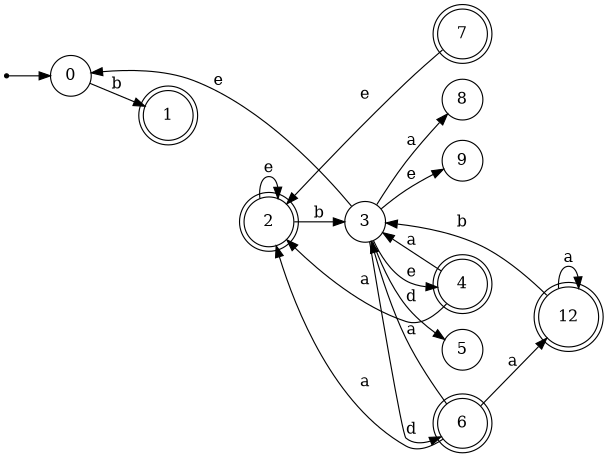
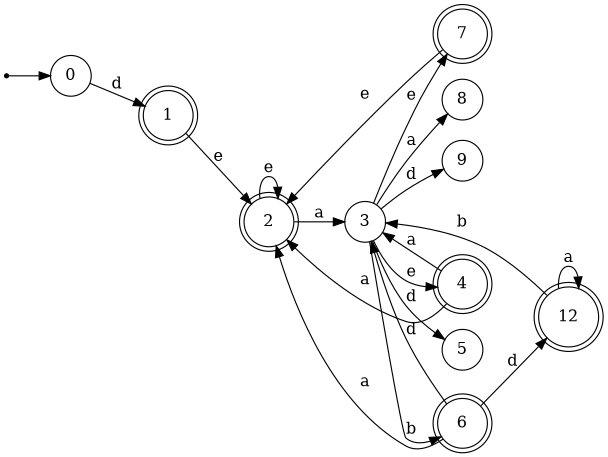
edge "0" -> "1": label "b" -> "d"
edge "3" -> "0": now "3" -> "7"
edge "1" -> "2": added, label "e"
edge "3" -> "9": label "e" -> "d"
edge "2" -> "3": label "b" -> "a"
edge "6" -> "3": label "a" -> "d"
edge "6" -> "12": label "a" -> "d"
edge "3" -> "6": label "d" -> "b"
